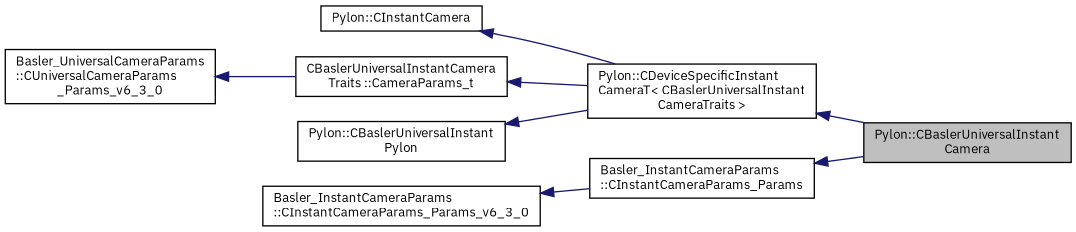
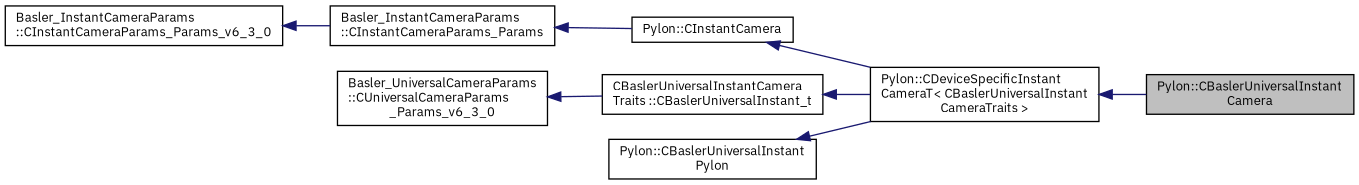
node "CBaslerUniversalInstantCamera Traits ::CameraParams_t": label "CBaslerUniversalInstantCamera Traits ::CameraParams_t" -> "CBaslerUniversalInstantCamera Traits ::CBaslerUniversalInstant_t"
edge "Pylon::CBaslerUniversalInstant Camera" -> "Basler_InstantCameraParams ::CInstantCameraParams_Params": now "Pylon::CInstantCamera" -> "Basler_InstantCameraParams ::CInstantCameraParams_Params"
